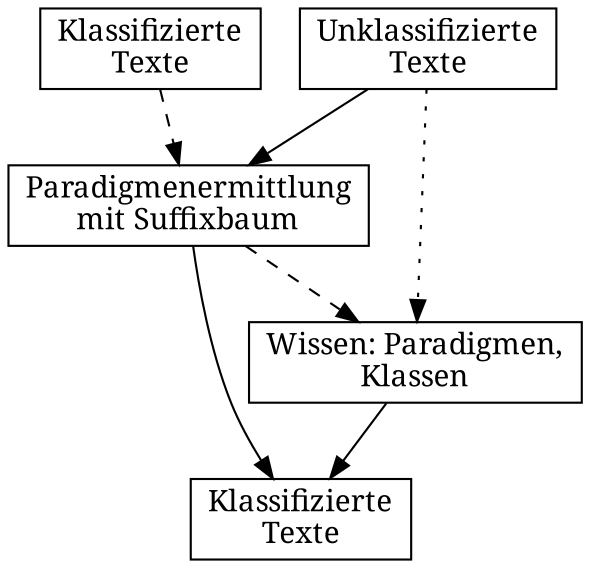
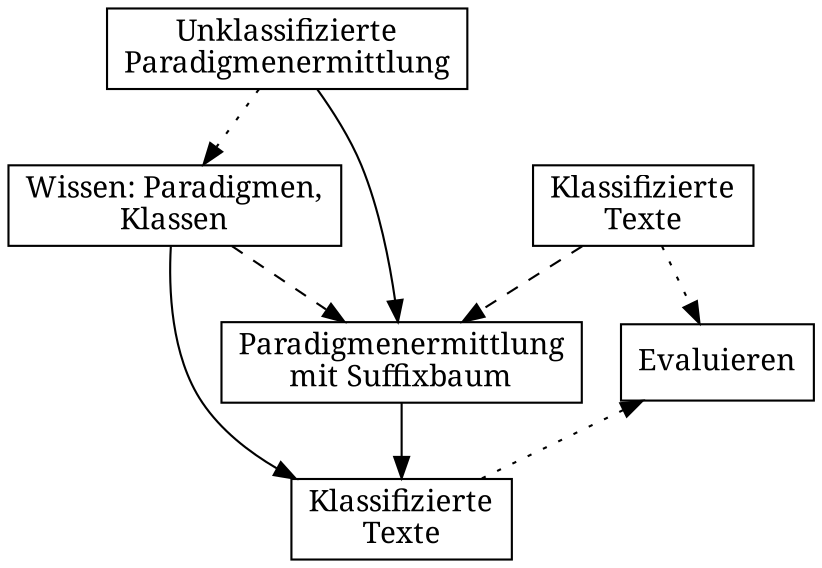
node "Unklassifizierte Texte": label "Unklassifizierte Texte" -> "Unklassifizierte Paradigmenermittlung"
edge "Paradigmenermittlung mit Suffixbaum" -> "Wissen: Paradigmen, Klassen": reversed
node "Evaluieren": added
